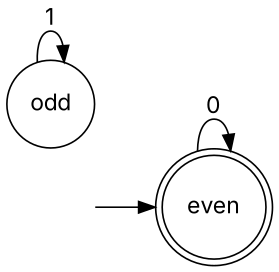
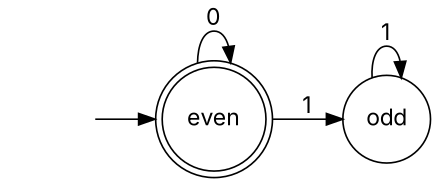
edge "even" -> "odd": added, label "1"
